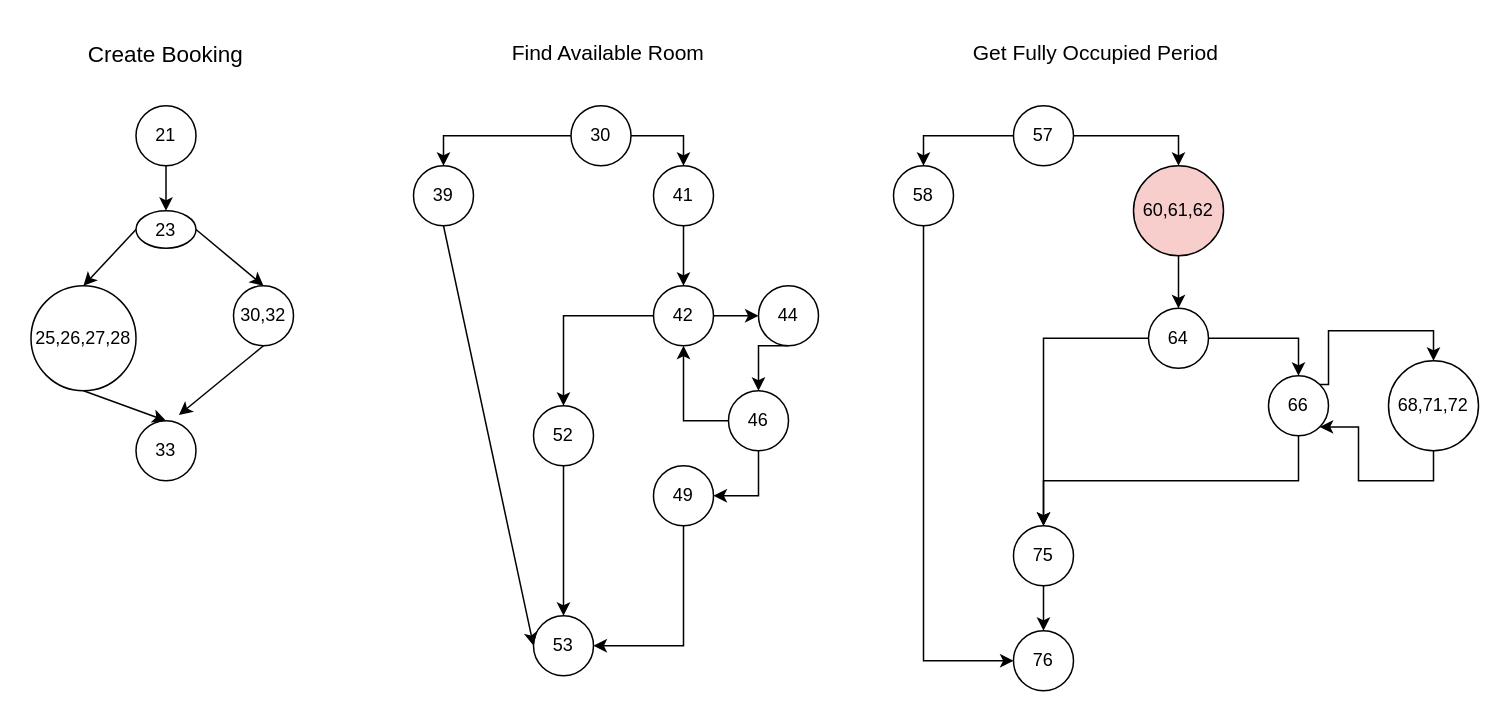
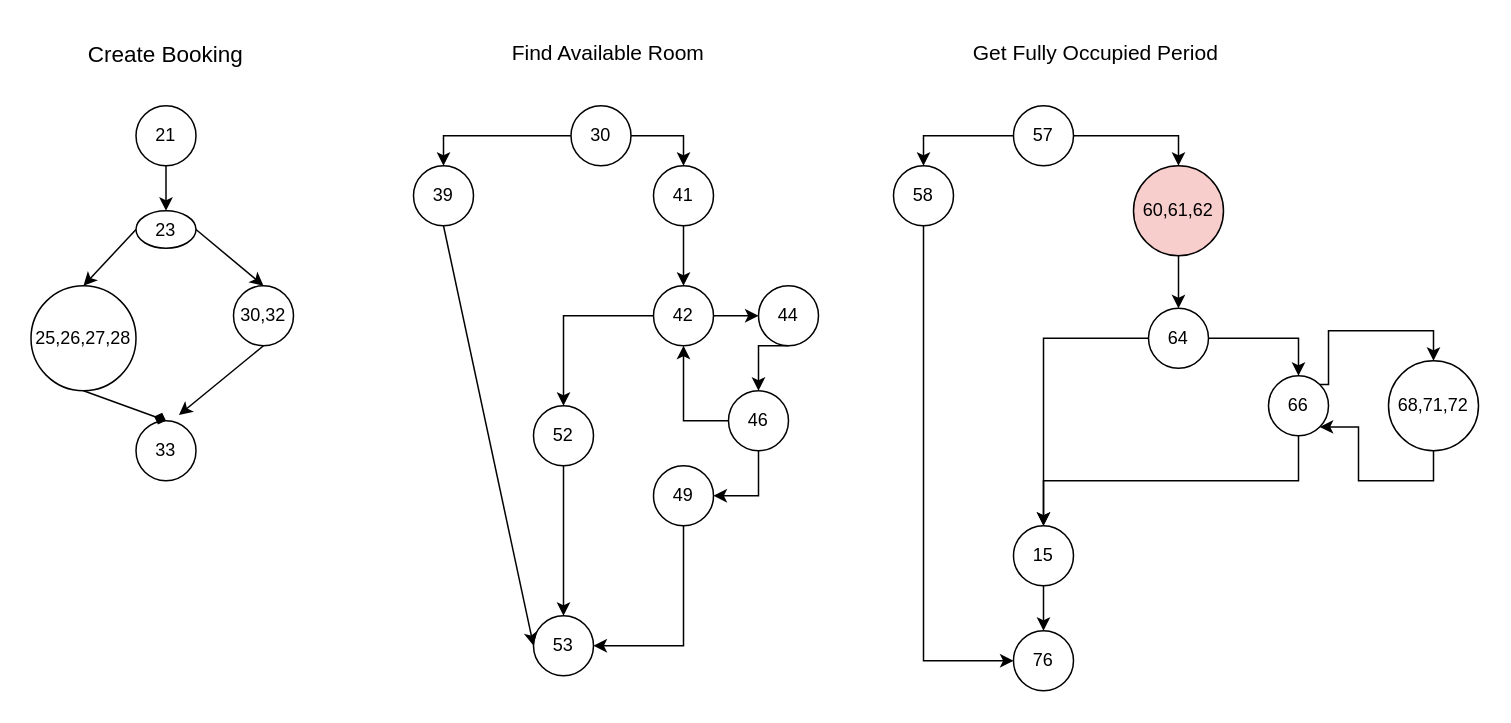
edge "25,26,27,28" -> "33": arrowhead classic -> diamond
node "75": label "75" -> "15"
